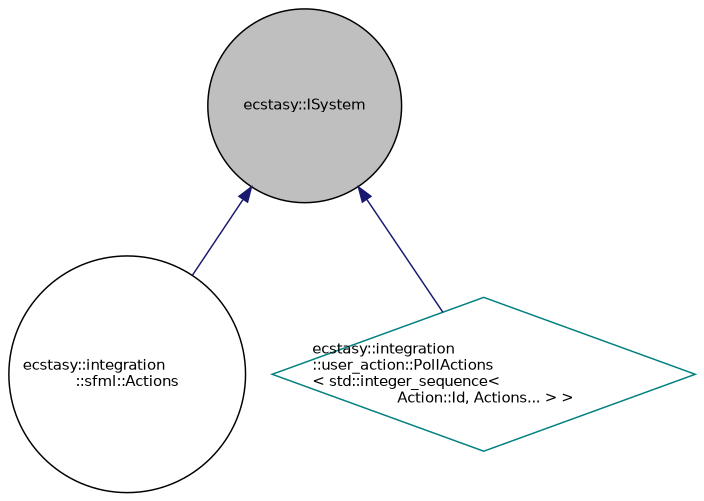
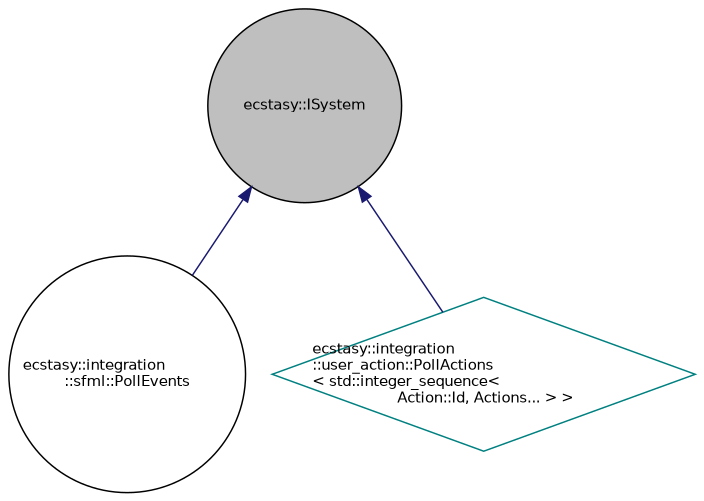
node "ecstasy::integration ::sfml::Actions": label "ecstasy::integration ::sfml::Actions" -> "ecstasy::integration ::sfml::PollEvents"
